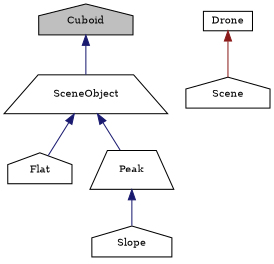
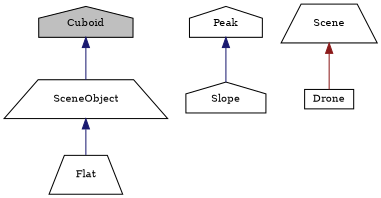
edge "Scene" -> "Drone": reversed
node "Scene": shape house -> trapezium
edge "Peak" -> "SceneObject": removed
node "Flat": shape house -> trapezium
node "Peak": shape trapezium -> house
